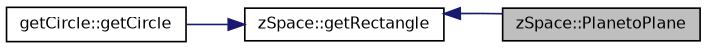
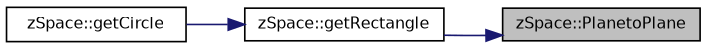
edge "zSpace::PlanetoPlane" -> "zSpace::getRectangle": reversed
node "getCircle::getCircle": label "getCircle::getCircle" -> "zSpace::getCircle"
